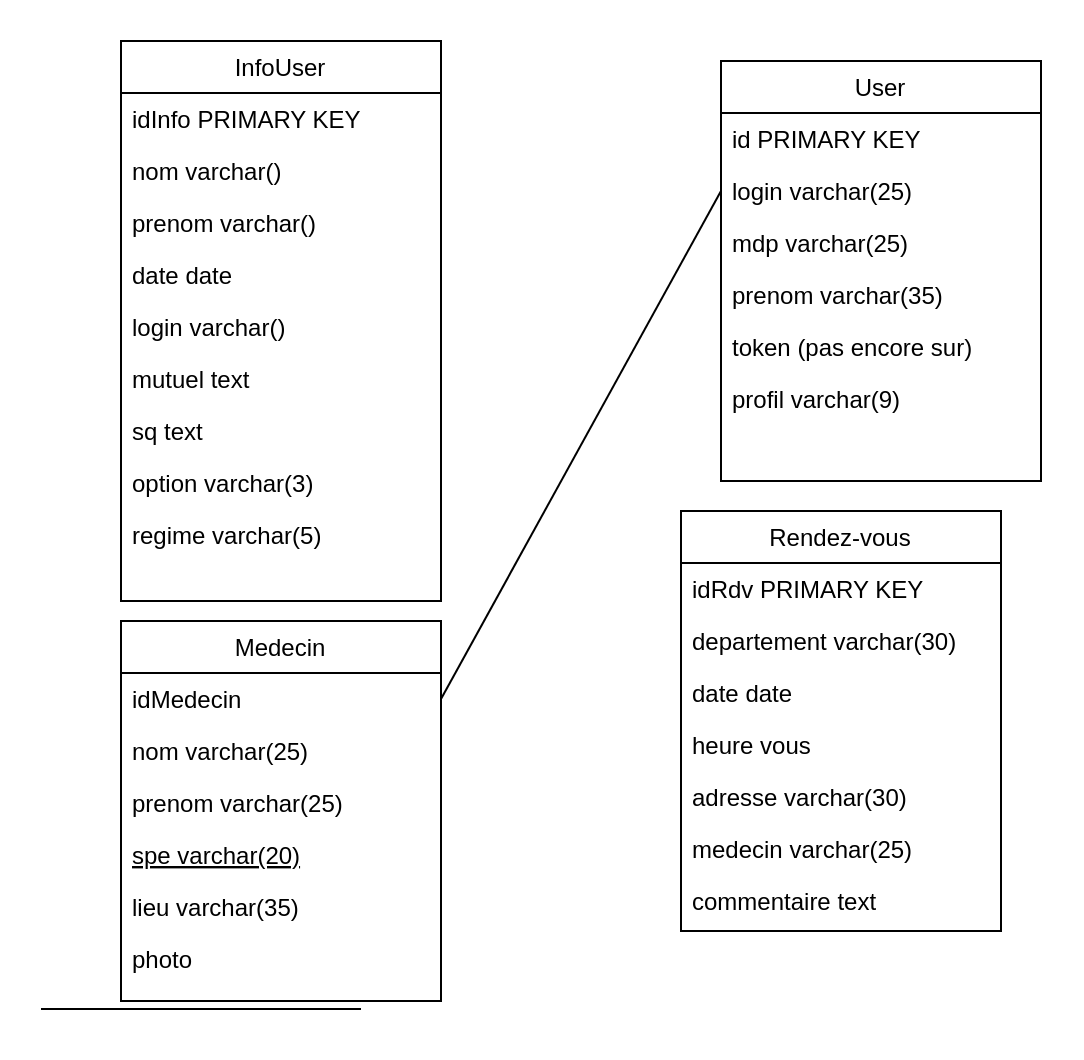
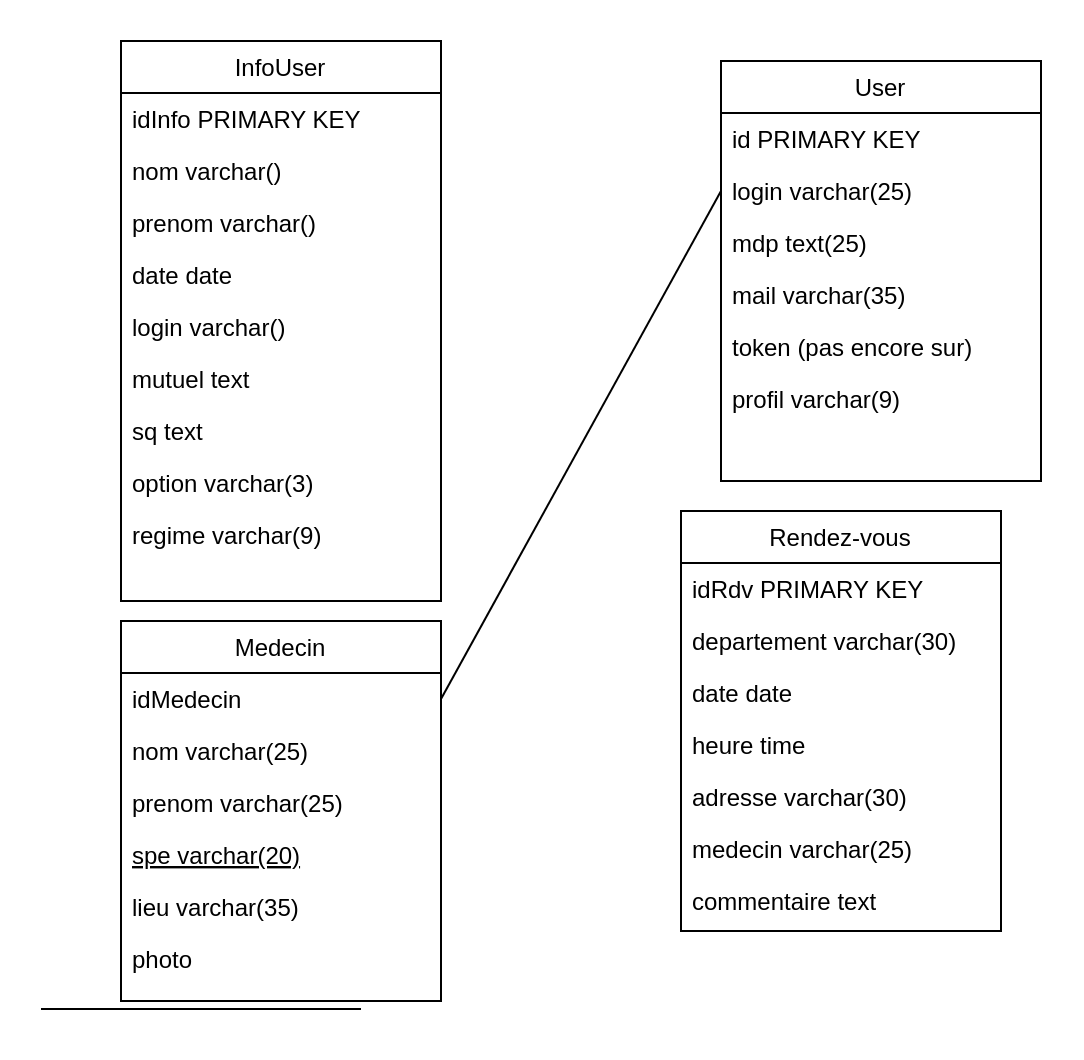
node "mdp varchar(25)": label "mdp varchar(25)" -> "mdp text(25)"
node "prenom varchar(35)": label "prenom varchar(35)" -> "mail varchar(35)"
node "regime varchar(5)": label "regime varchar(5)" -> "regime varchar(9)"
node "heure vous": label "heure vous" -> "heure time"
